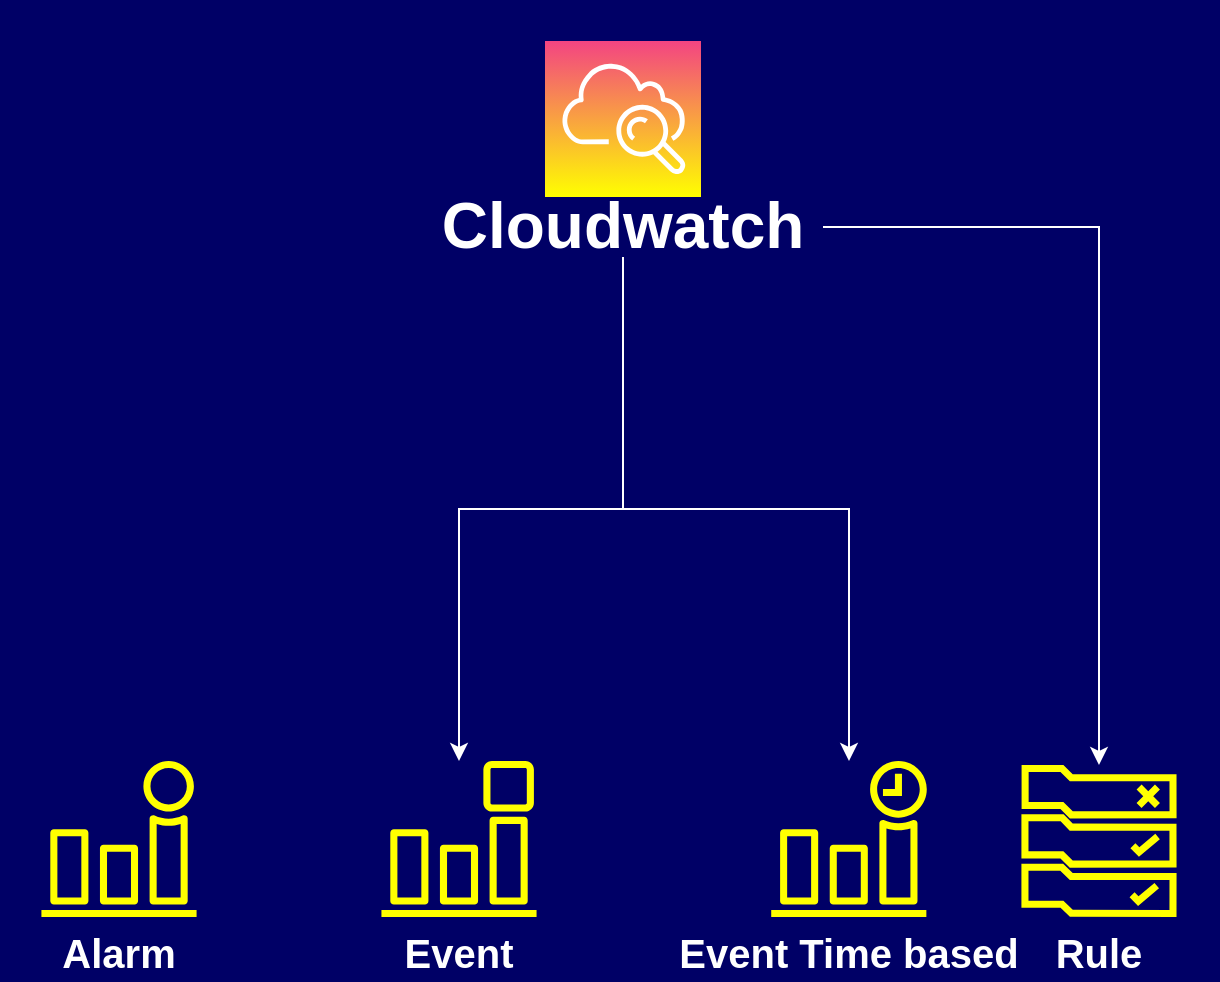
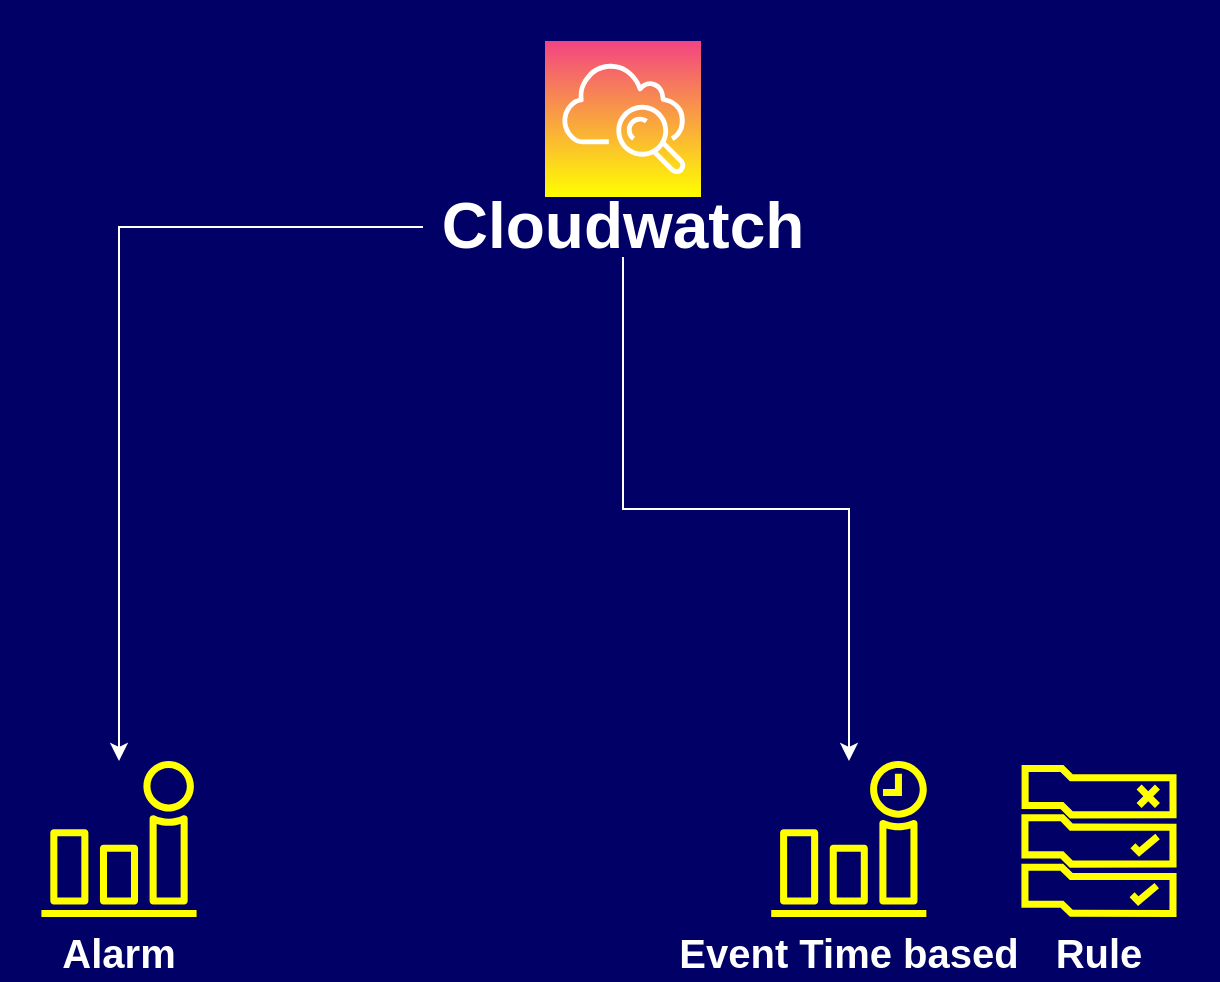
edge "Cloudwatch" -> "Alarm": added
edge "Cloudwatch" -> "Rule": removed
edge "Cloudwatch" -> "Event": removed
node "Event": removed
